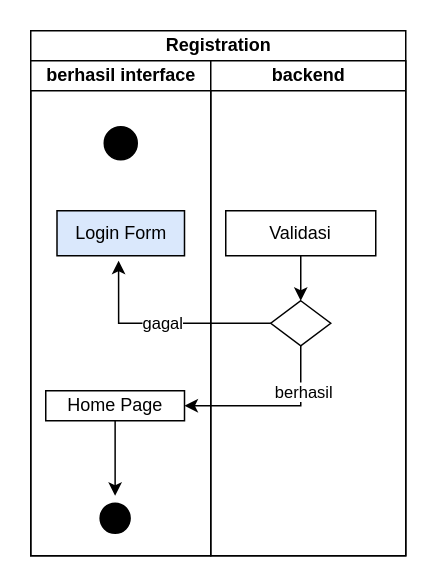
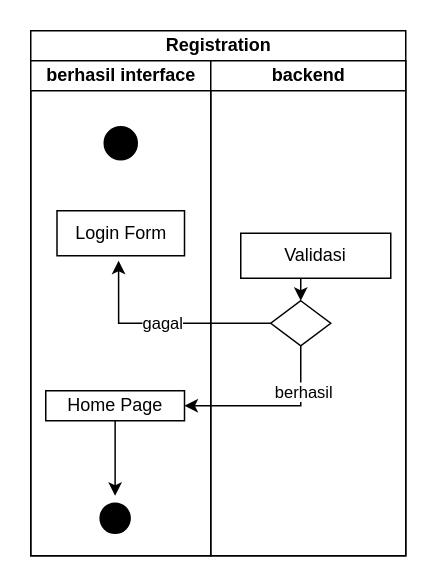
node "Login Form": fillcolor #dae8fc -> #ffffff
node "Validasi": moved (301, 233) -> (316, 256)
